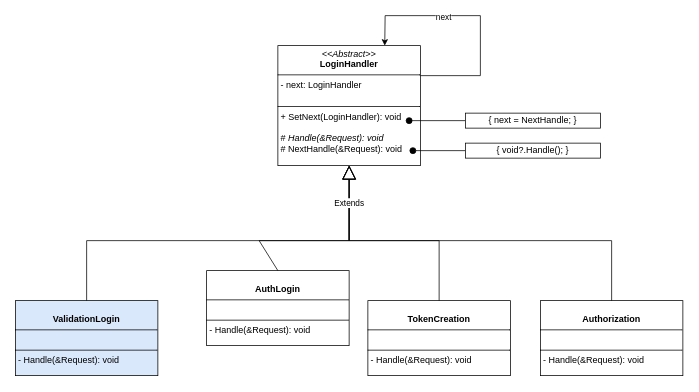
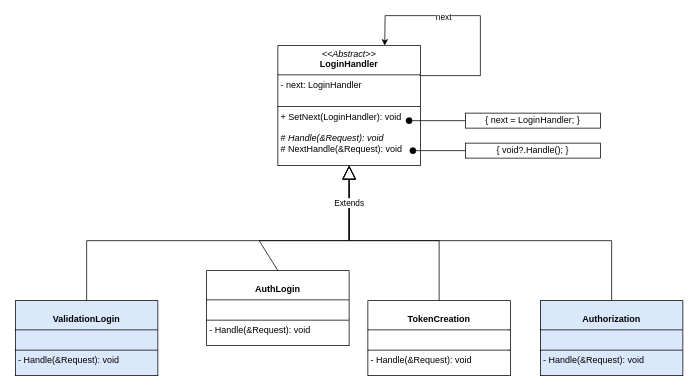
node "{ next = NextHandle; }": label "{ next = NextHandle; }" -> "{ next = LoginHandler; }"
node "Authorization - Handle(&Request): void": fillcolor #ffffff -> #dae8fc
